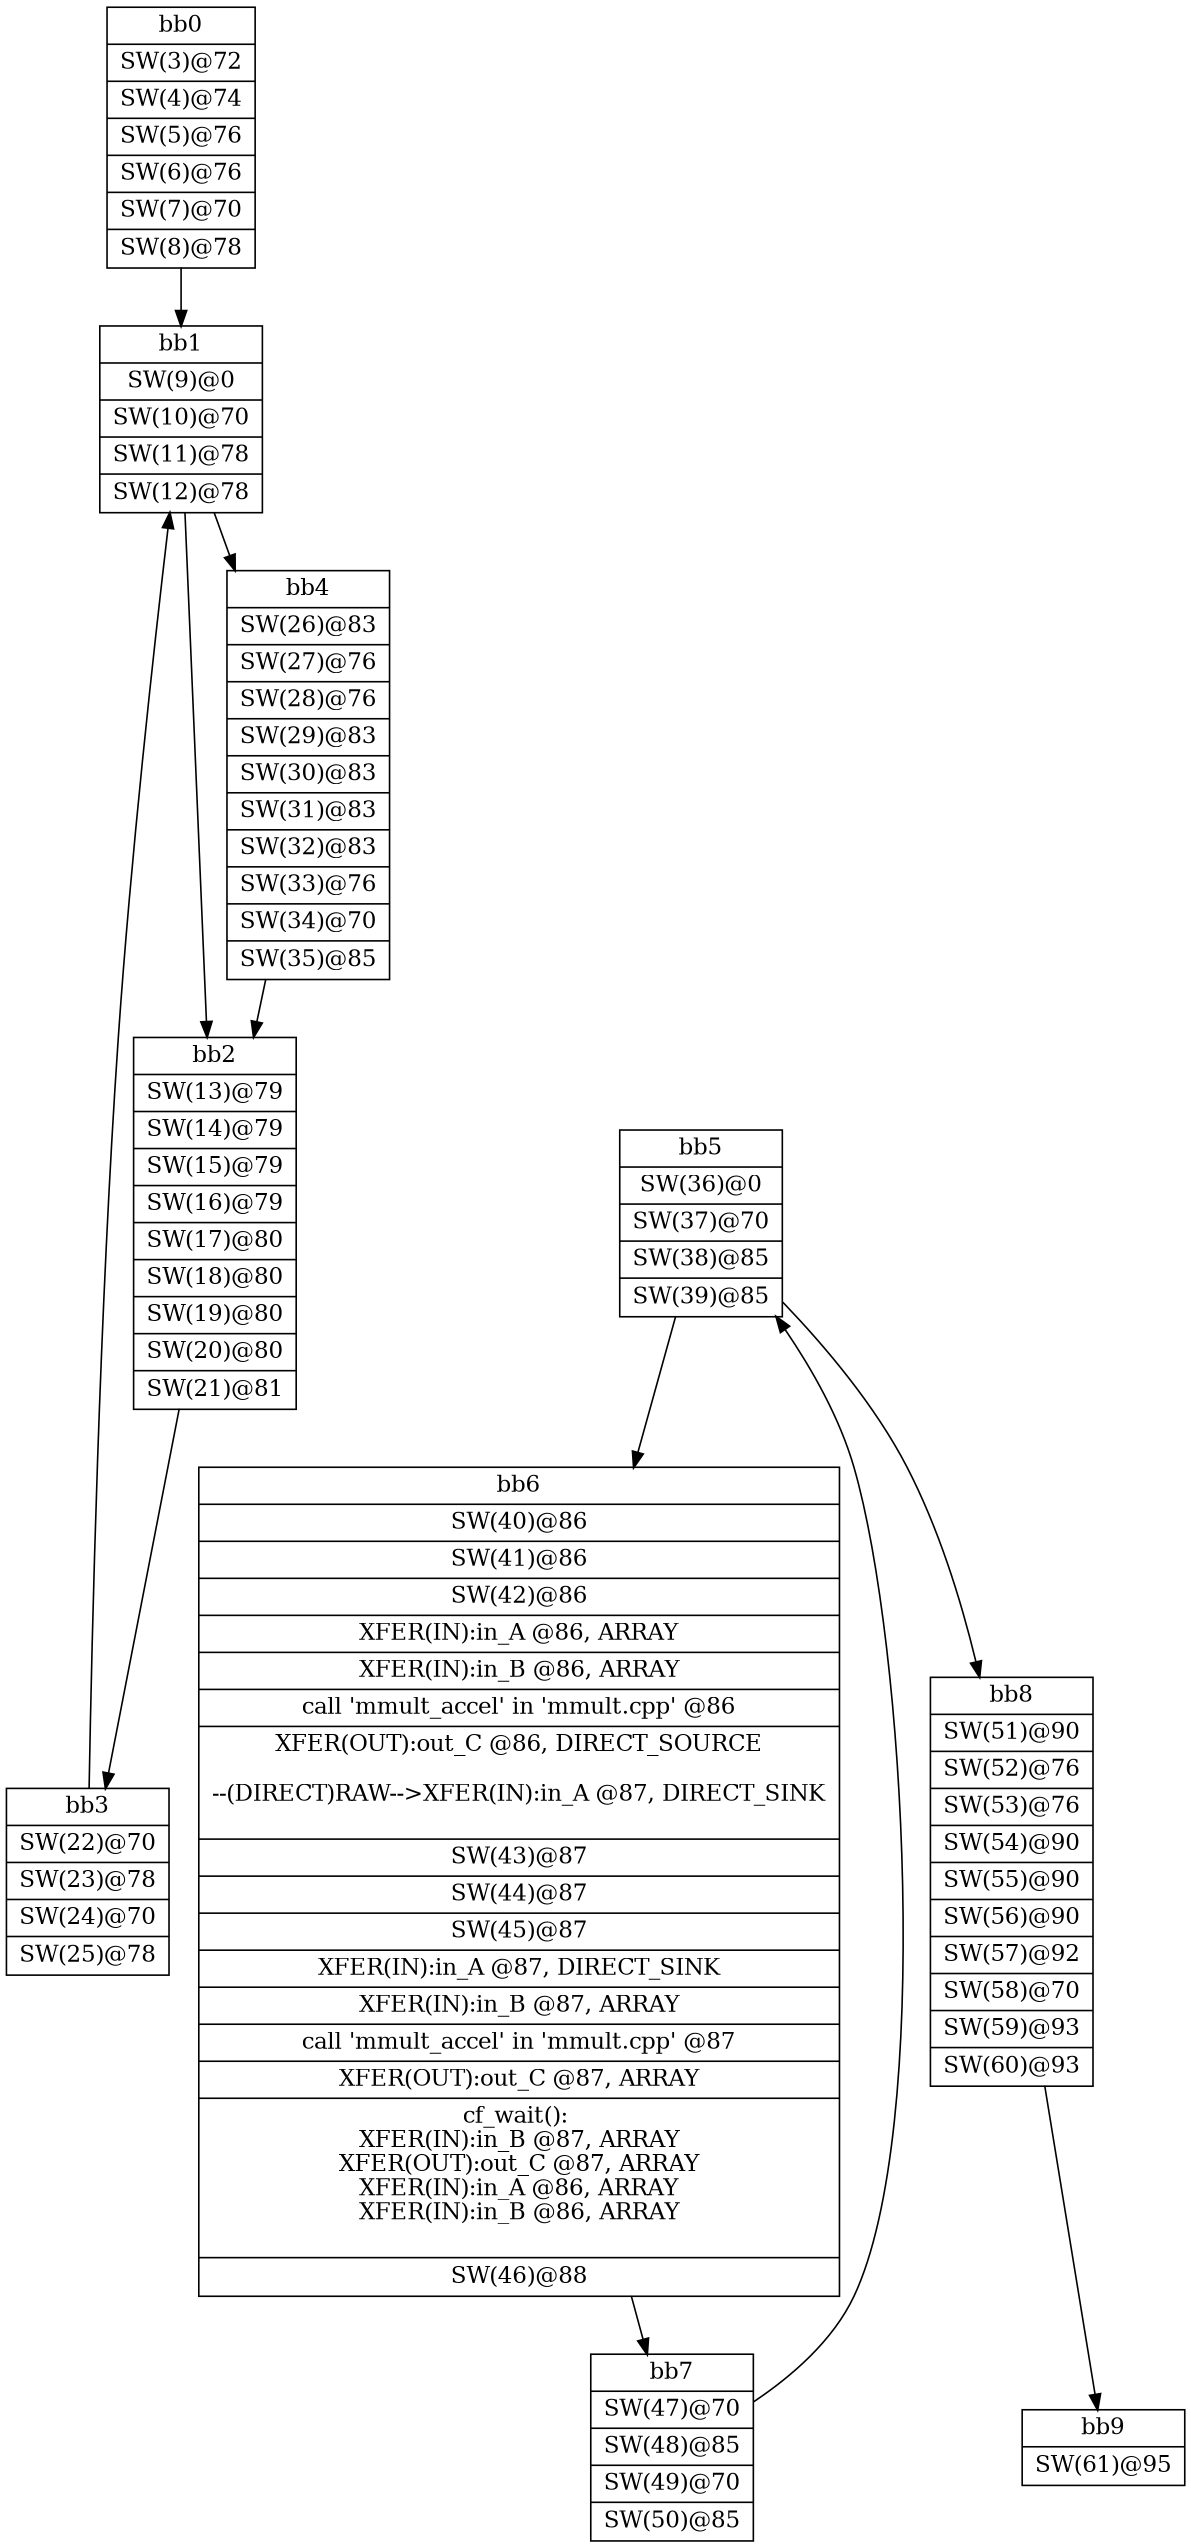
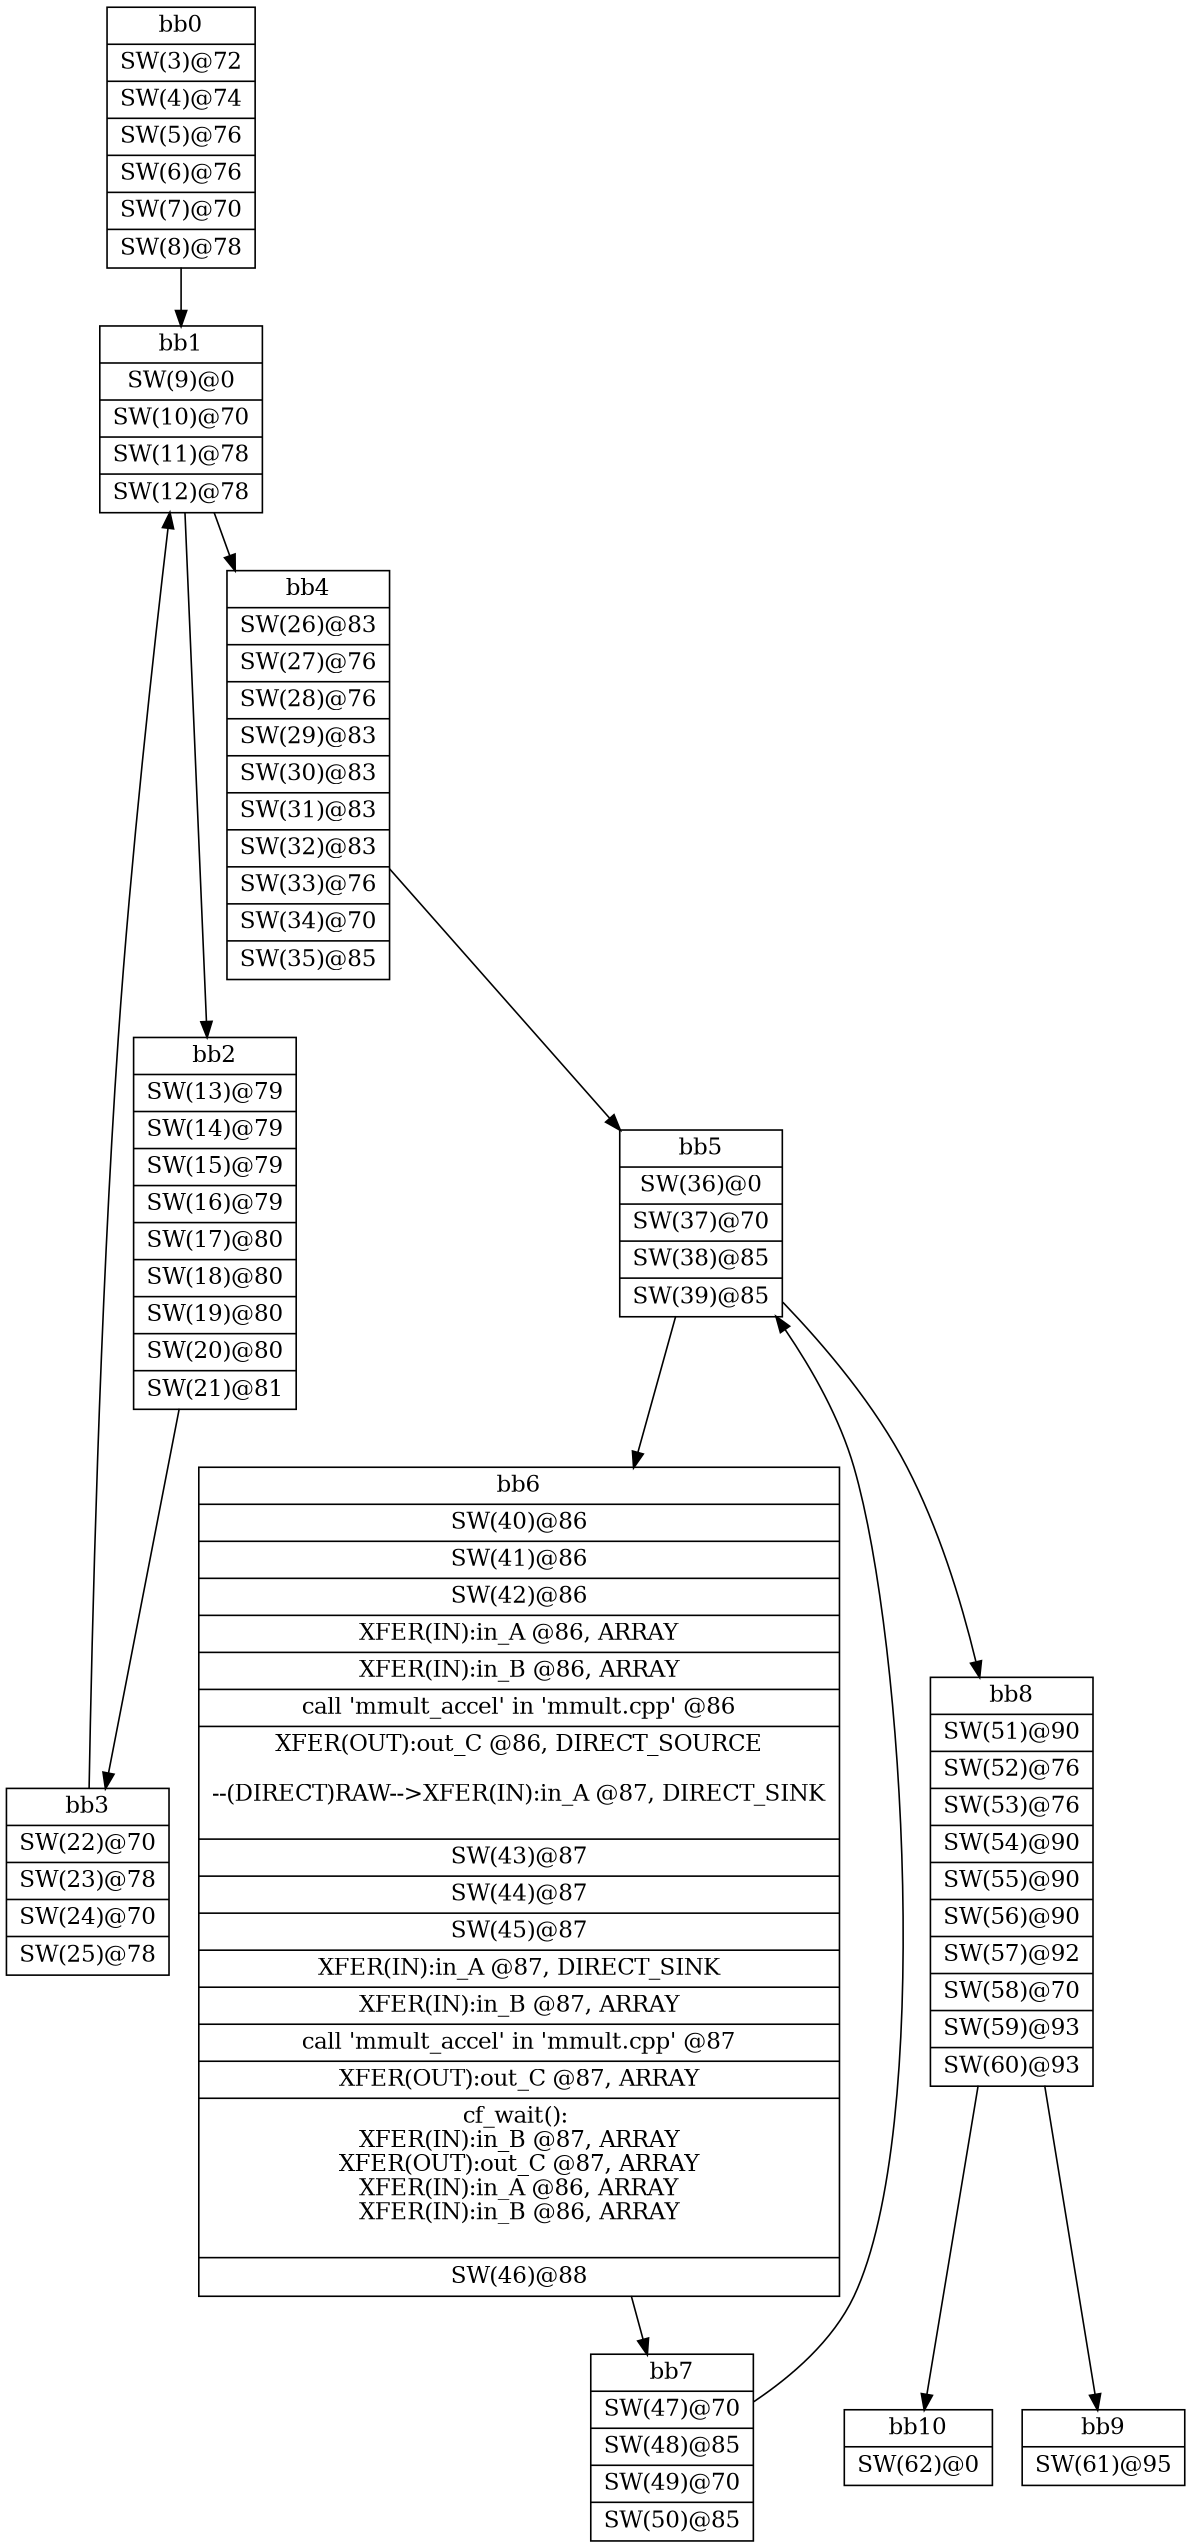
edge "bb4" -> "bb2": now "bb4" -> "bb5"
node "bb10": added
